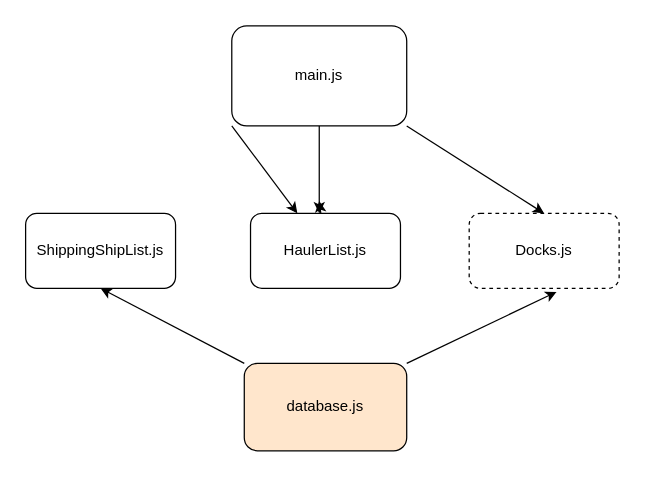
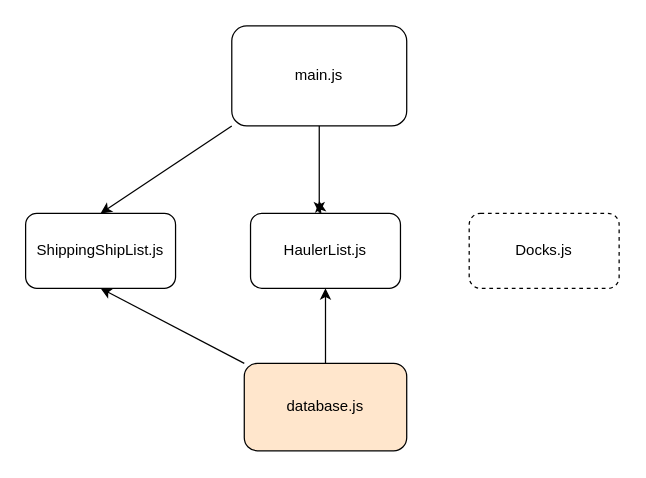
edge "main.js" -> "HaulerList.js": now "main.js" -> "ShippingShipList.js"
edge "main.js" -> "Docks.js": removed
edge "database.js" -> "Docks.js": removed
edge "database.js" -> "HaulerList.js": added
